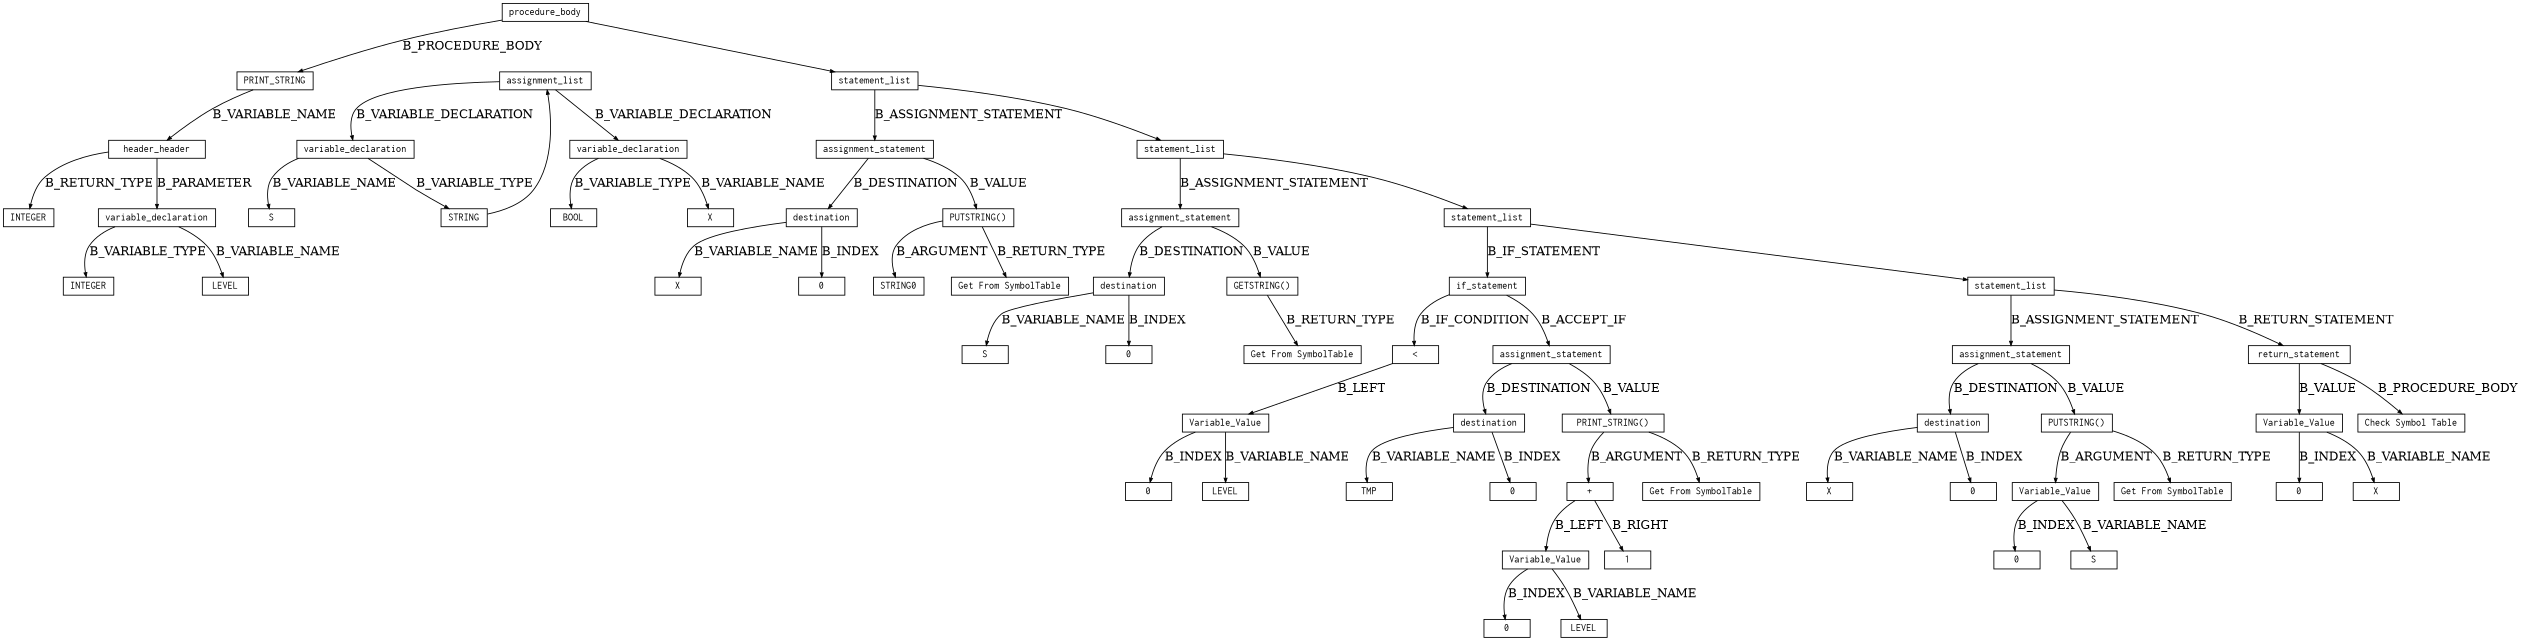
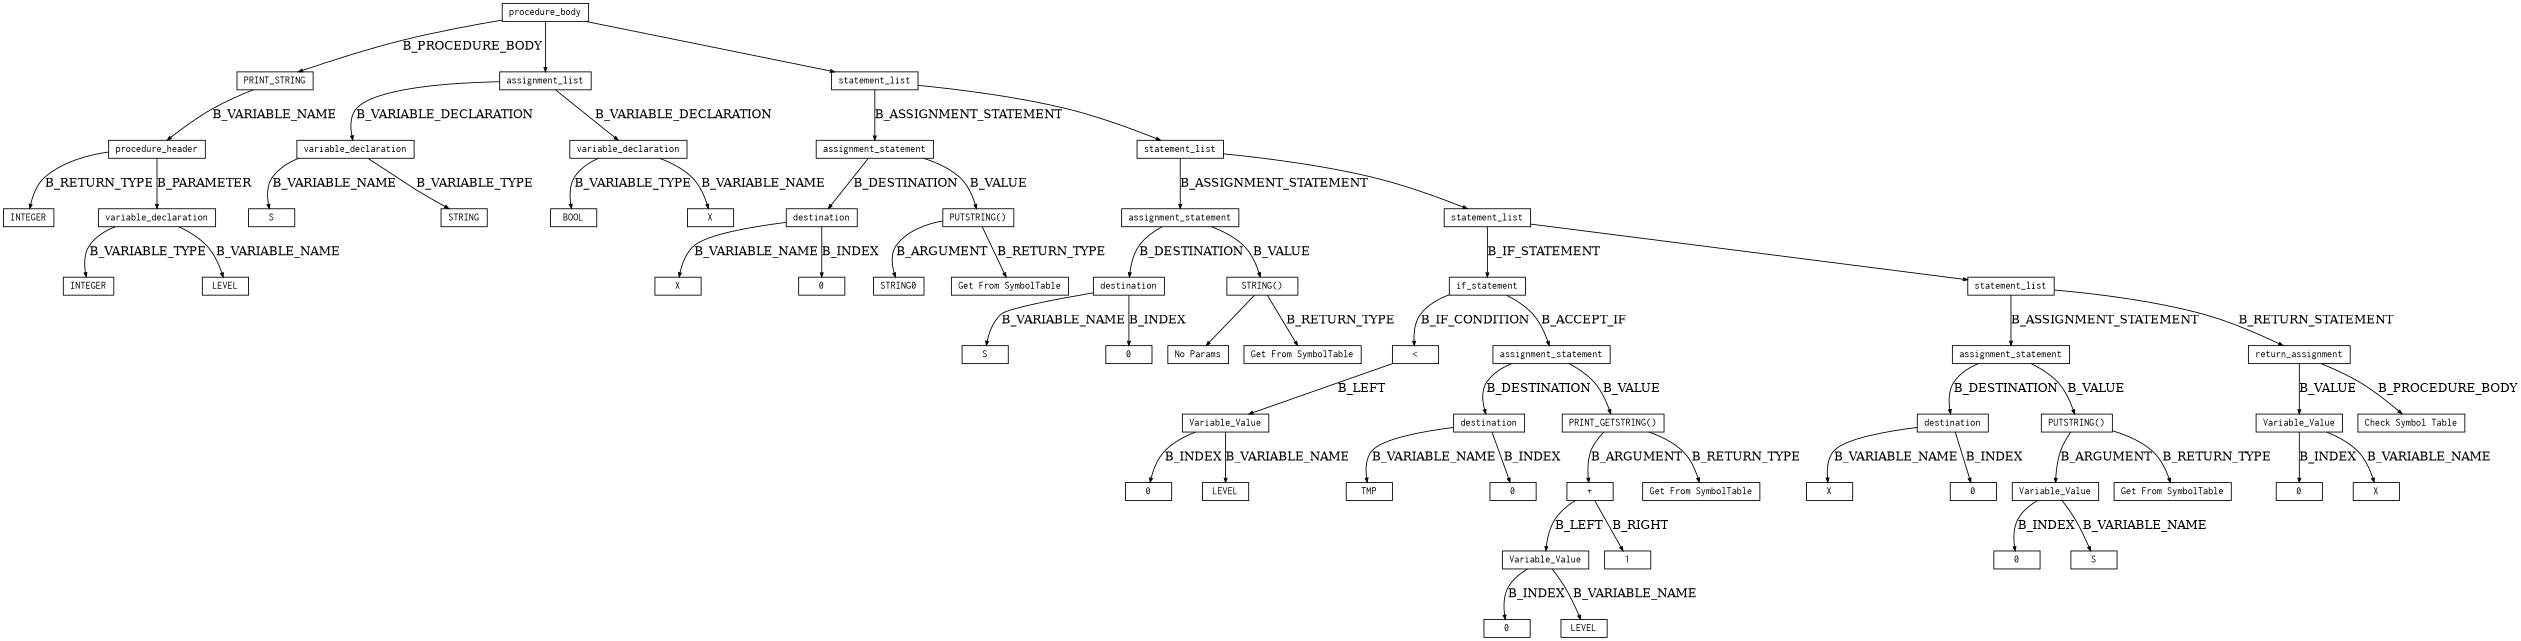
node "header_header": label "header_header" -> "procedure_header"
edge "STRING" -> "assignment_list": now "procedure_body" -> "assignment_list"
node "GETSTRING()": label "GETSTRING()" -> "STRING()"
node "No Params": added
node "return_statement": label "return_statement" -> "return_assignment"
node "PRINT_STRING()": label "PRINT_STRING()" -> "PRINT_GETSTRING()"
